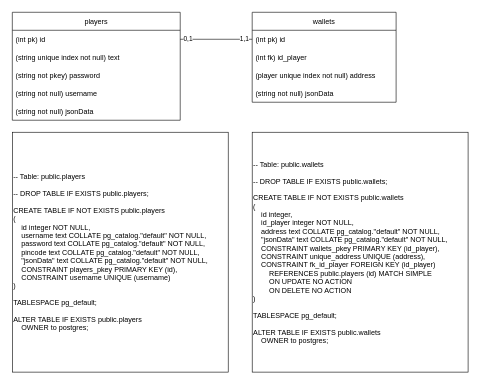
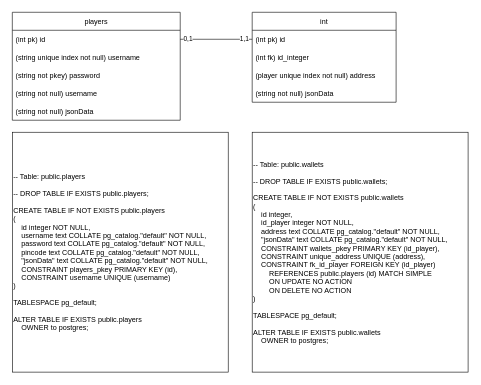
node "wallets": label "wallets" -> "int"
node "(string unique index not null) text": label "(string unique index not null) text" -> "(string unique index not null) username"
node "(int fk) id_player": label "(int fk) id_player" -> "(int fk) id_integer"
